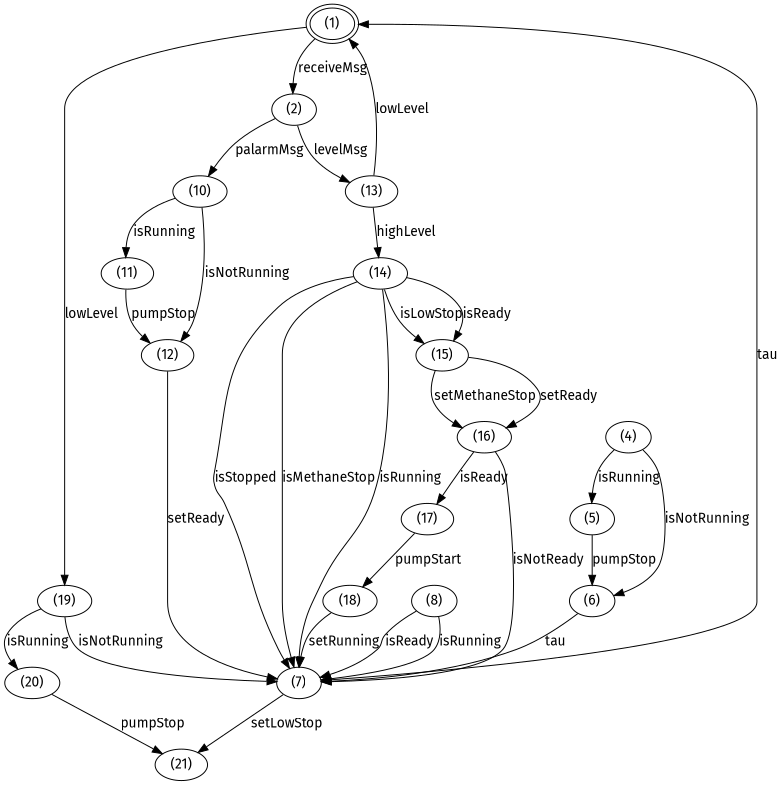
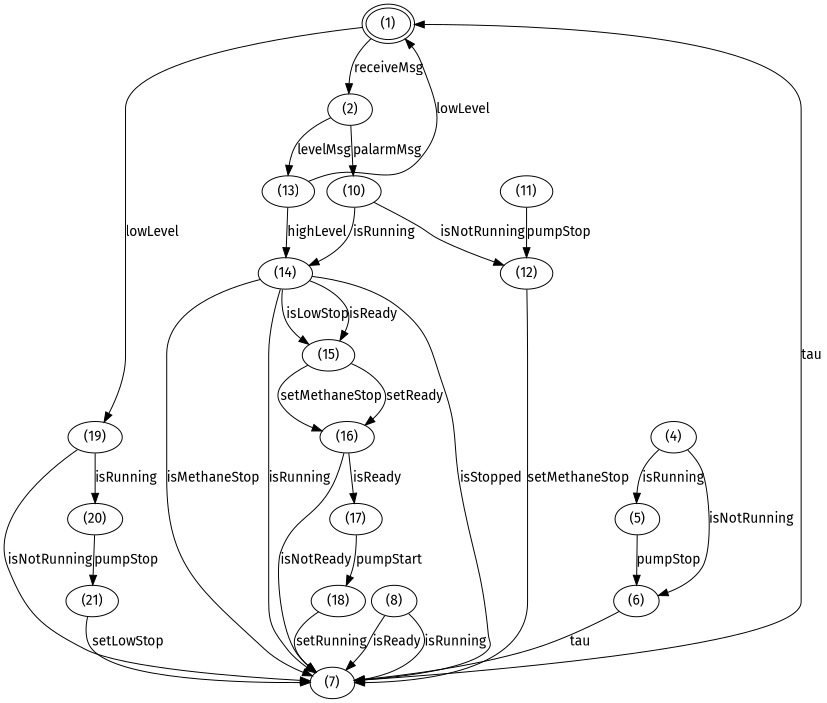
edge "(10)" -> "(11)": now "(10)" -> "(14)"
edge "(12)" -> "(7)": label "setReady" -> "setMethaneStop"
edge "(7)" -> "(21)": reversed
